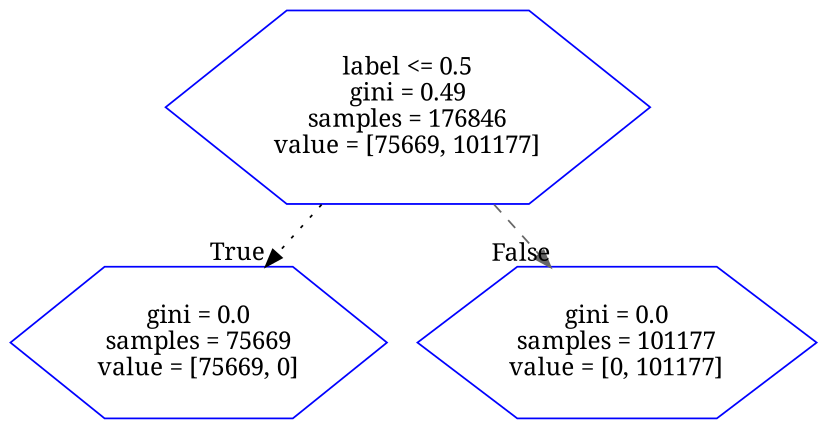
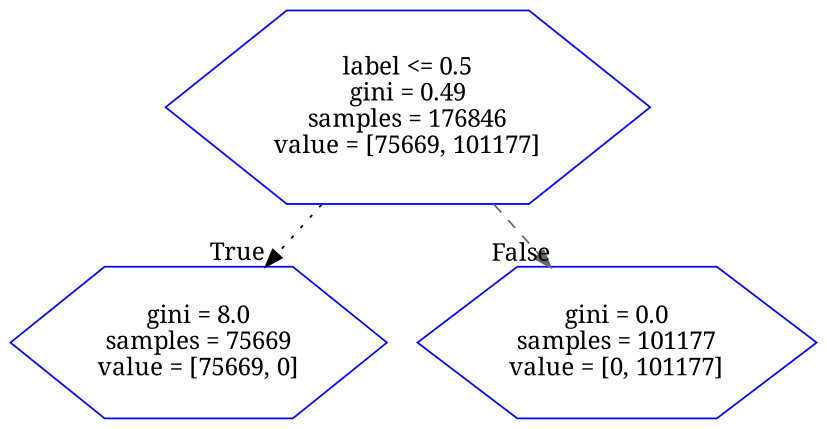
node "gini = 0.0 samples = 75669 value = [75669, 0]": label "gini = 0.0 samples = 75669 value = [75669, 0]" -> "gini = 8.0 samples = 75669 value = [75669, 0]"
